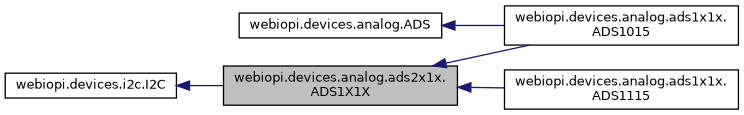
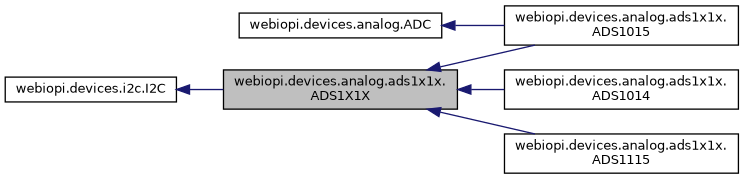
node "webiopi.devices.analog.ADS": label "webiopi.devices.analog.ADS" -> "webiopi.devices.analog.ADC"
node "webiopi.devices.analog.ads2x1x. ADS1X1X": label "webiopi.devices.analog.ads2x1x. ADS1X1X" -> "webiopi.devices.analog.ads1x1x. ADS1X1X"
node "webiopi.devices.analog.ads1x1x. ADS1014": added
